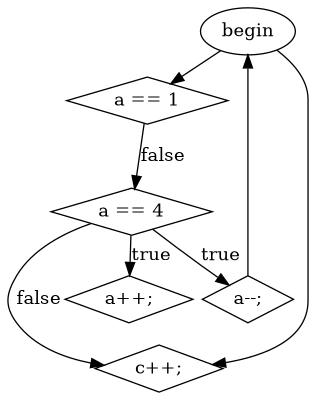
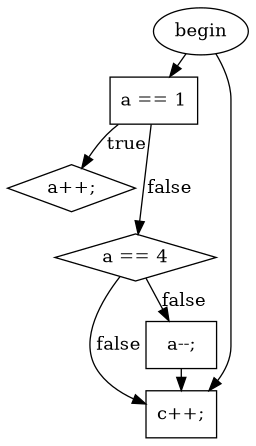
node "a == 1": shape diamond -> box
edge "a--;" -> "begin": now "a--;" -> "c++;"
edge "a == 4" -> "a++;": now "a == 1" -> "a++;"
edge "a == 4" -> "a--;": label "true" -> "false"
node "a--;": shape diamond -> box
node "c++;": shape diamond -> box
